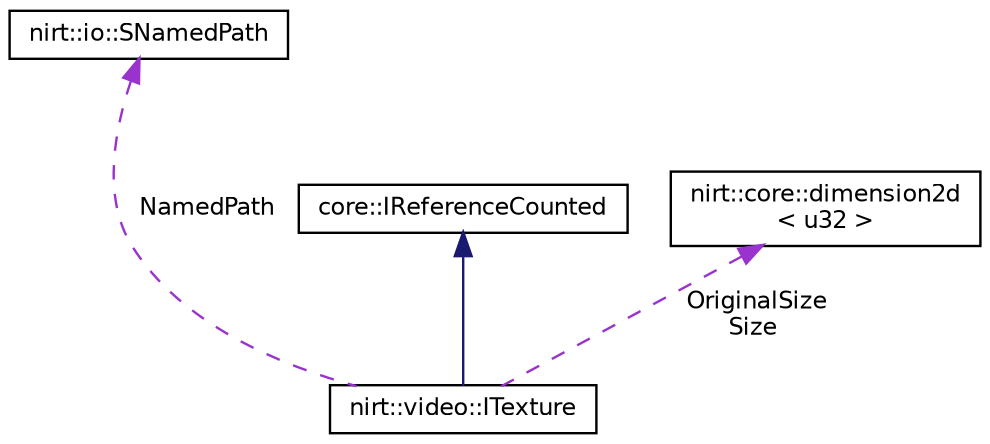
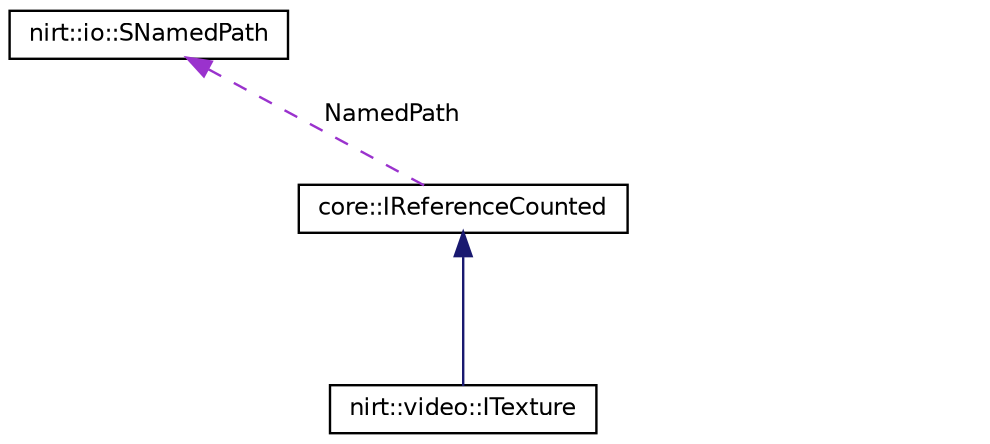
node "nirt::core::dimension2d < u32 >": removed
edge "nirt::video::ITexture" -> "nirt::io::SNamedPath": now "core::IReferenceCounted" -> "nirt::io::SNamedPath"
